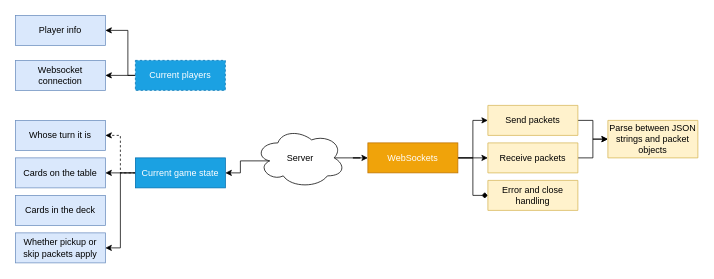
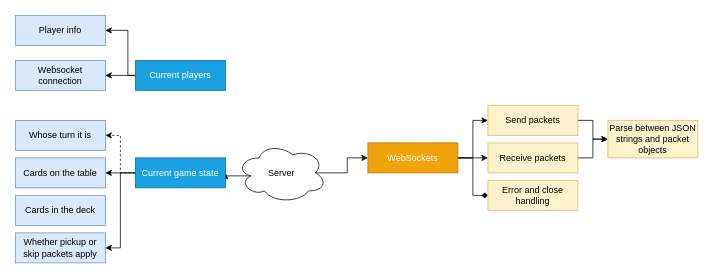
node "Current players": style dashed -> solid
node "Server": moved (300, 158) -> (282, 173)
